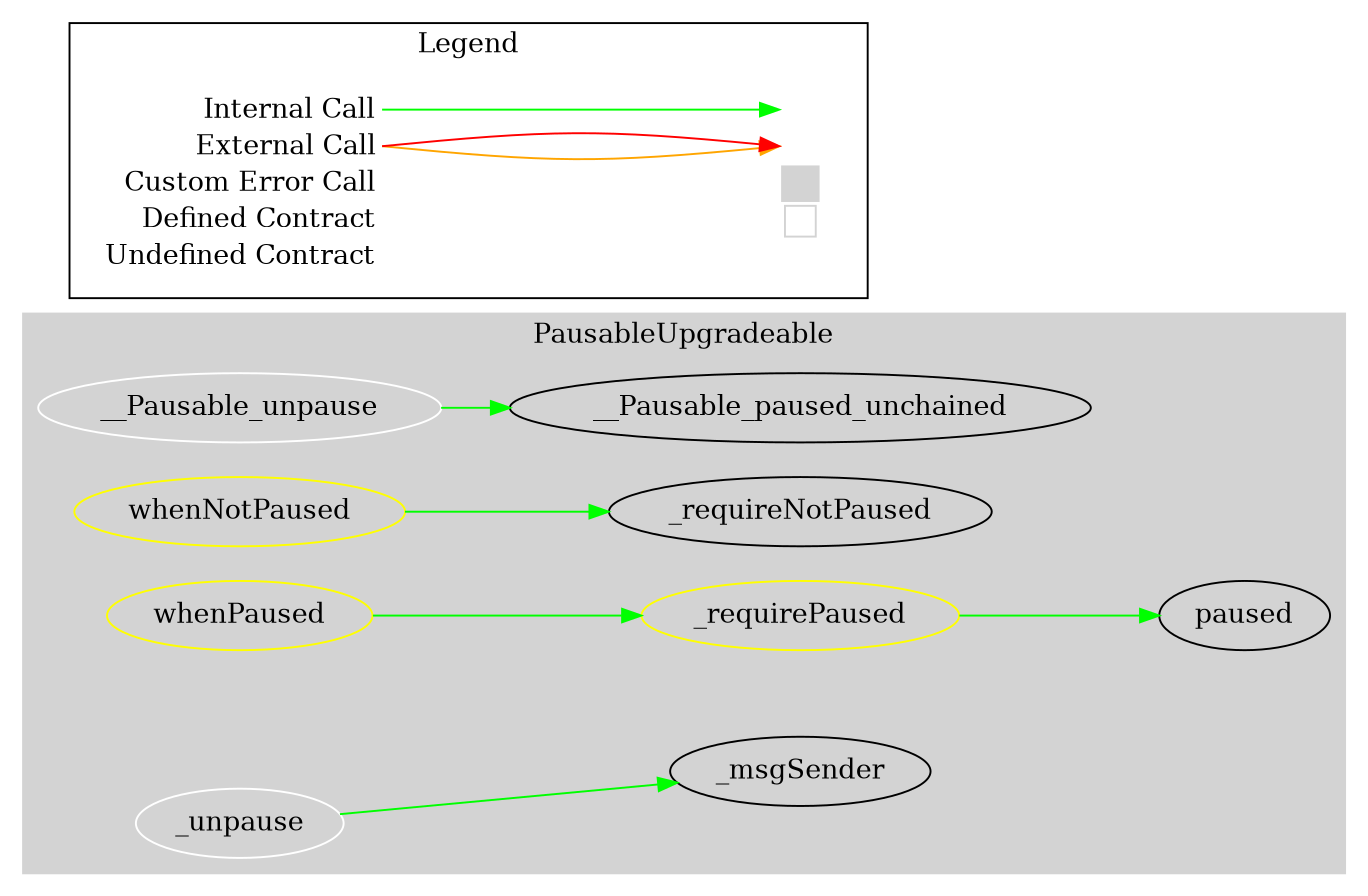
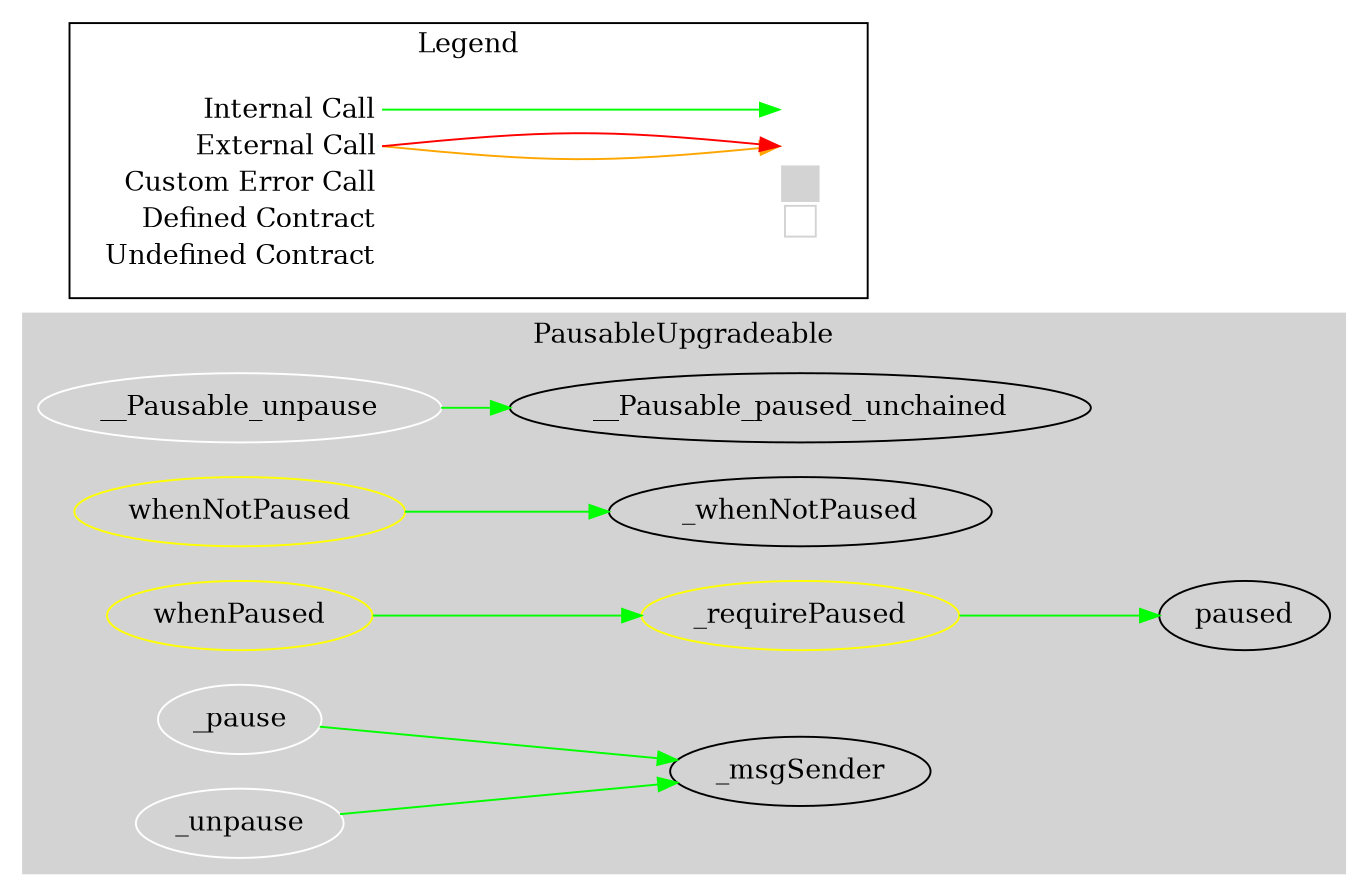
node "_requireNotPaused": label "_requireNotPaused" -> "_whenNotPaused"
node "_pause": added
